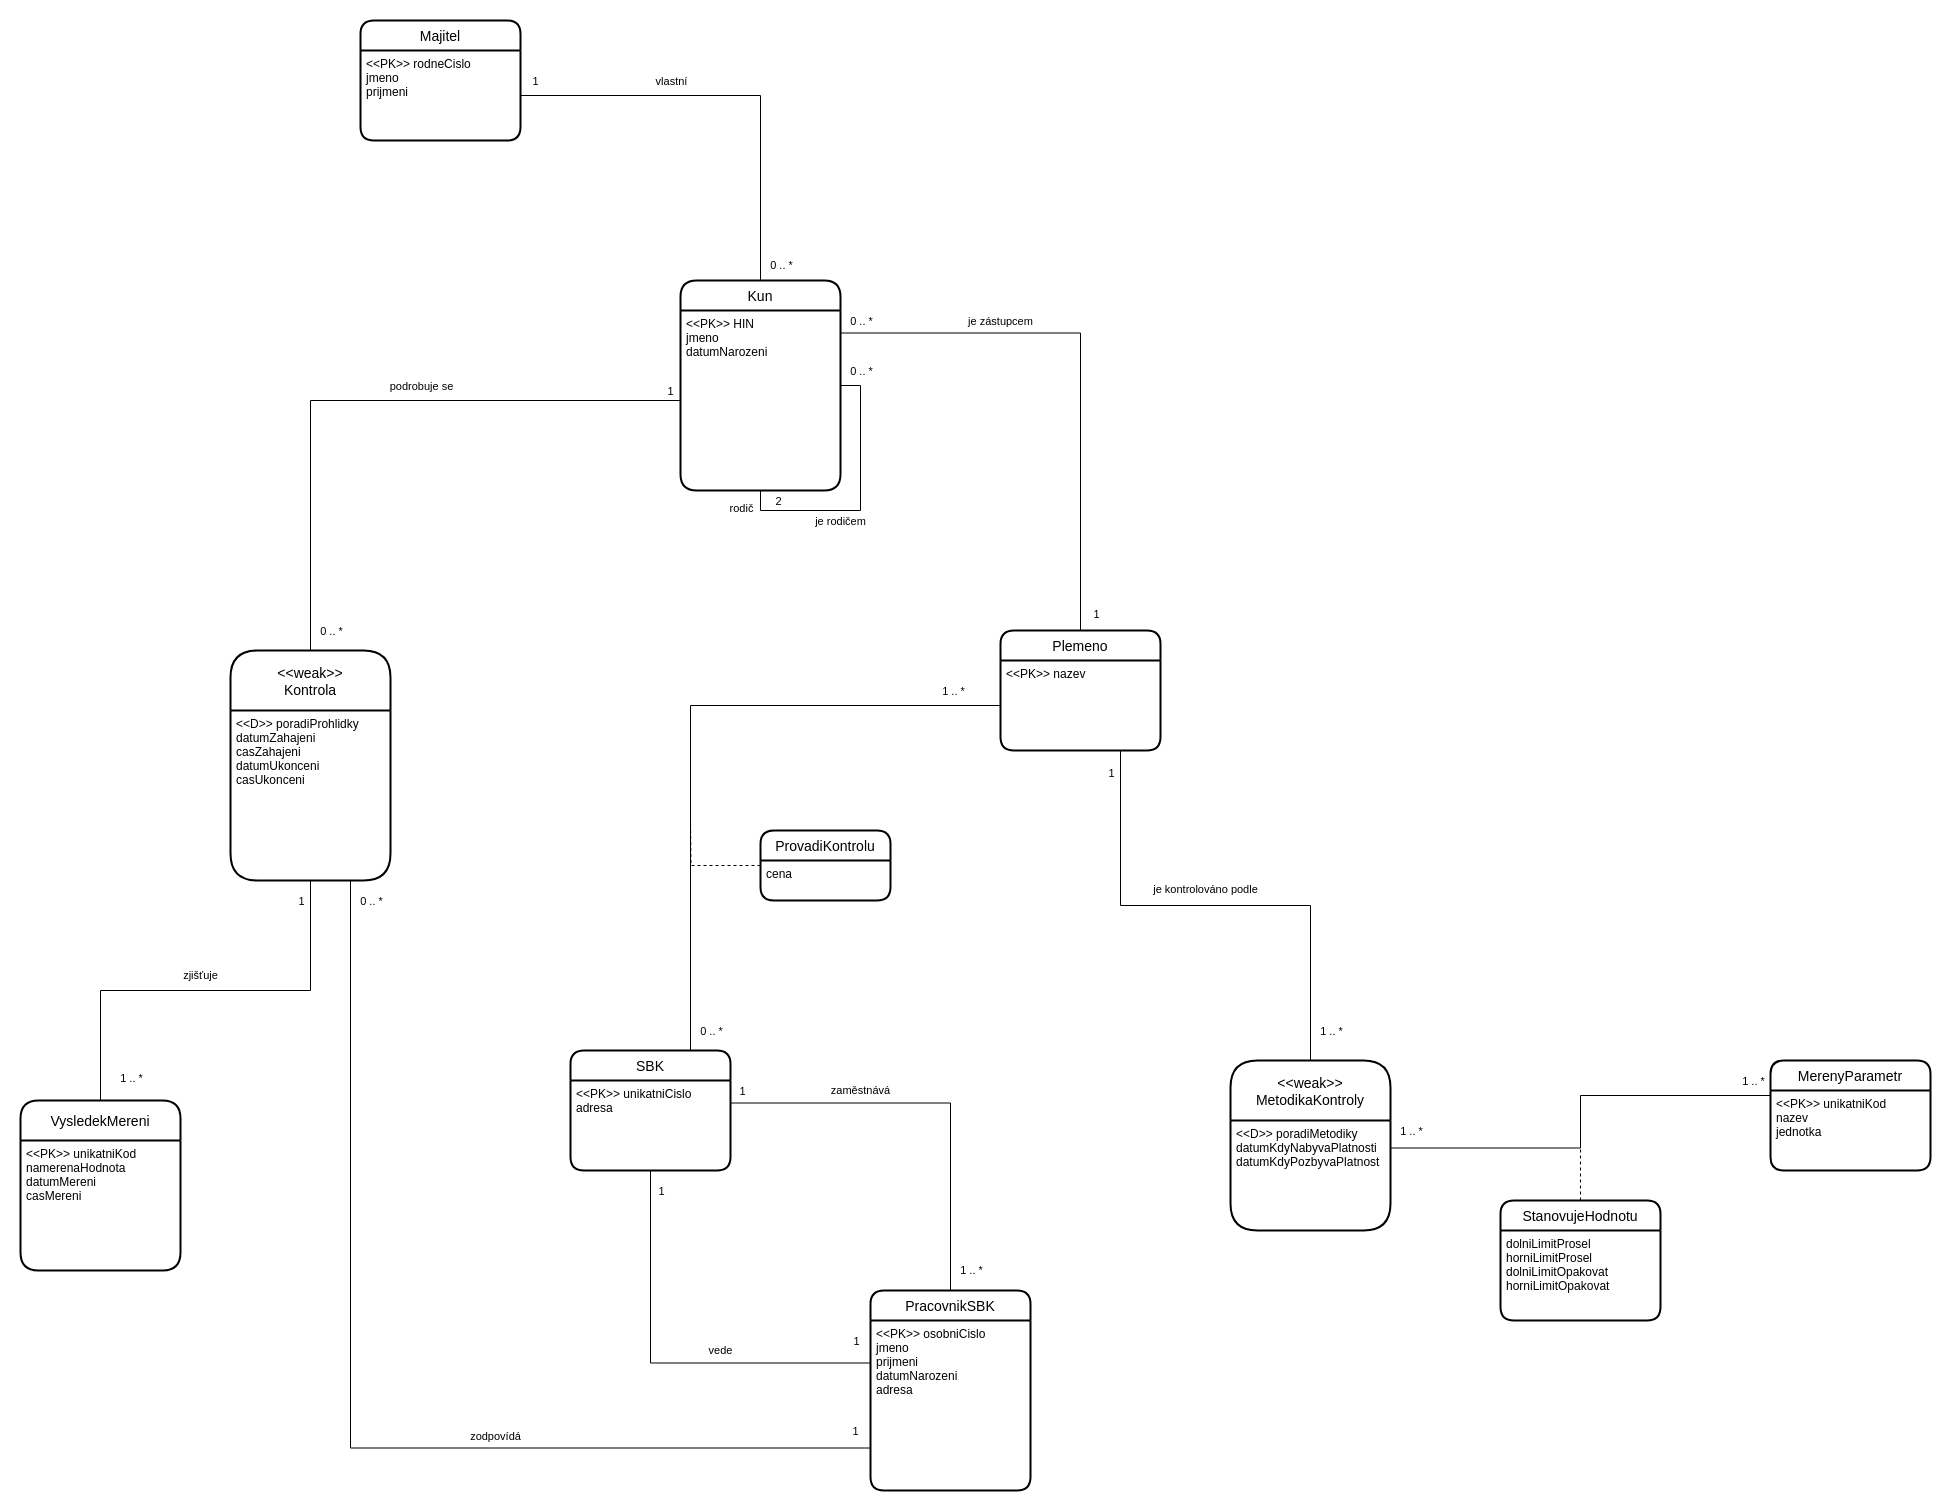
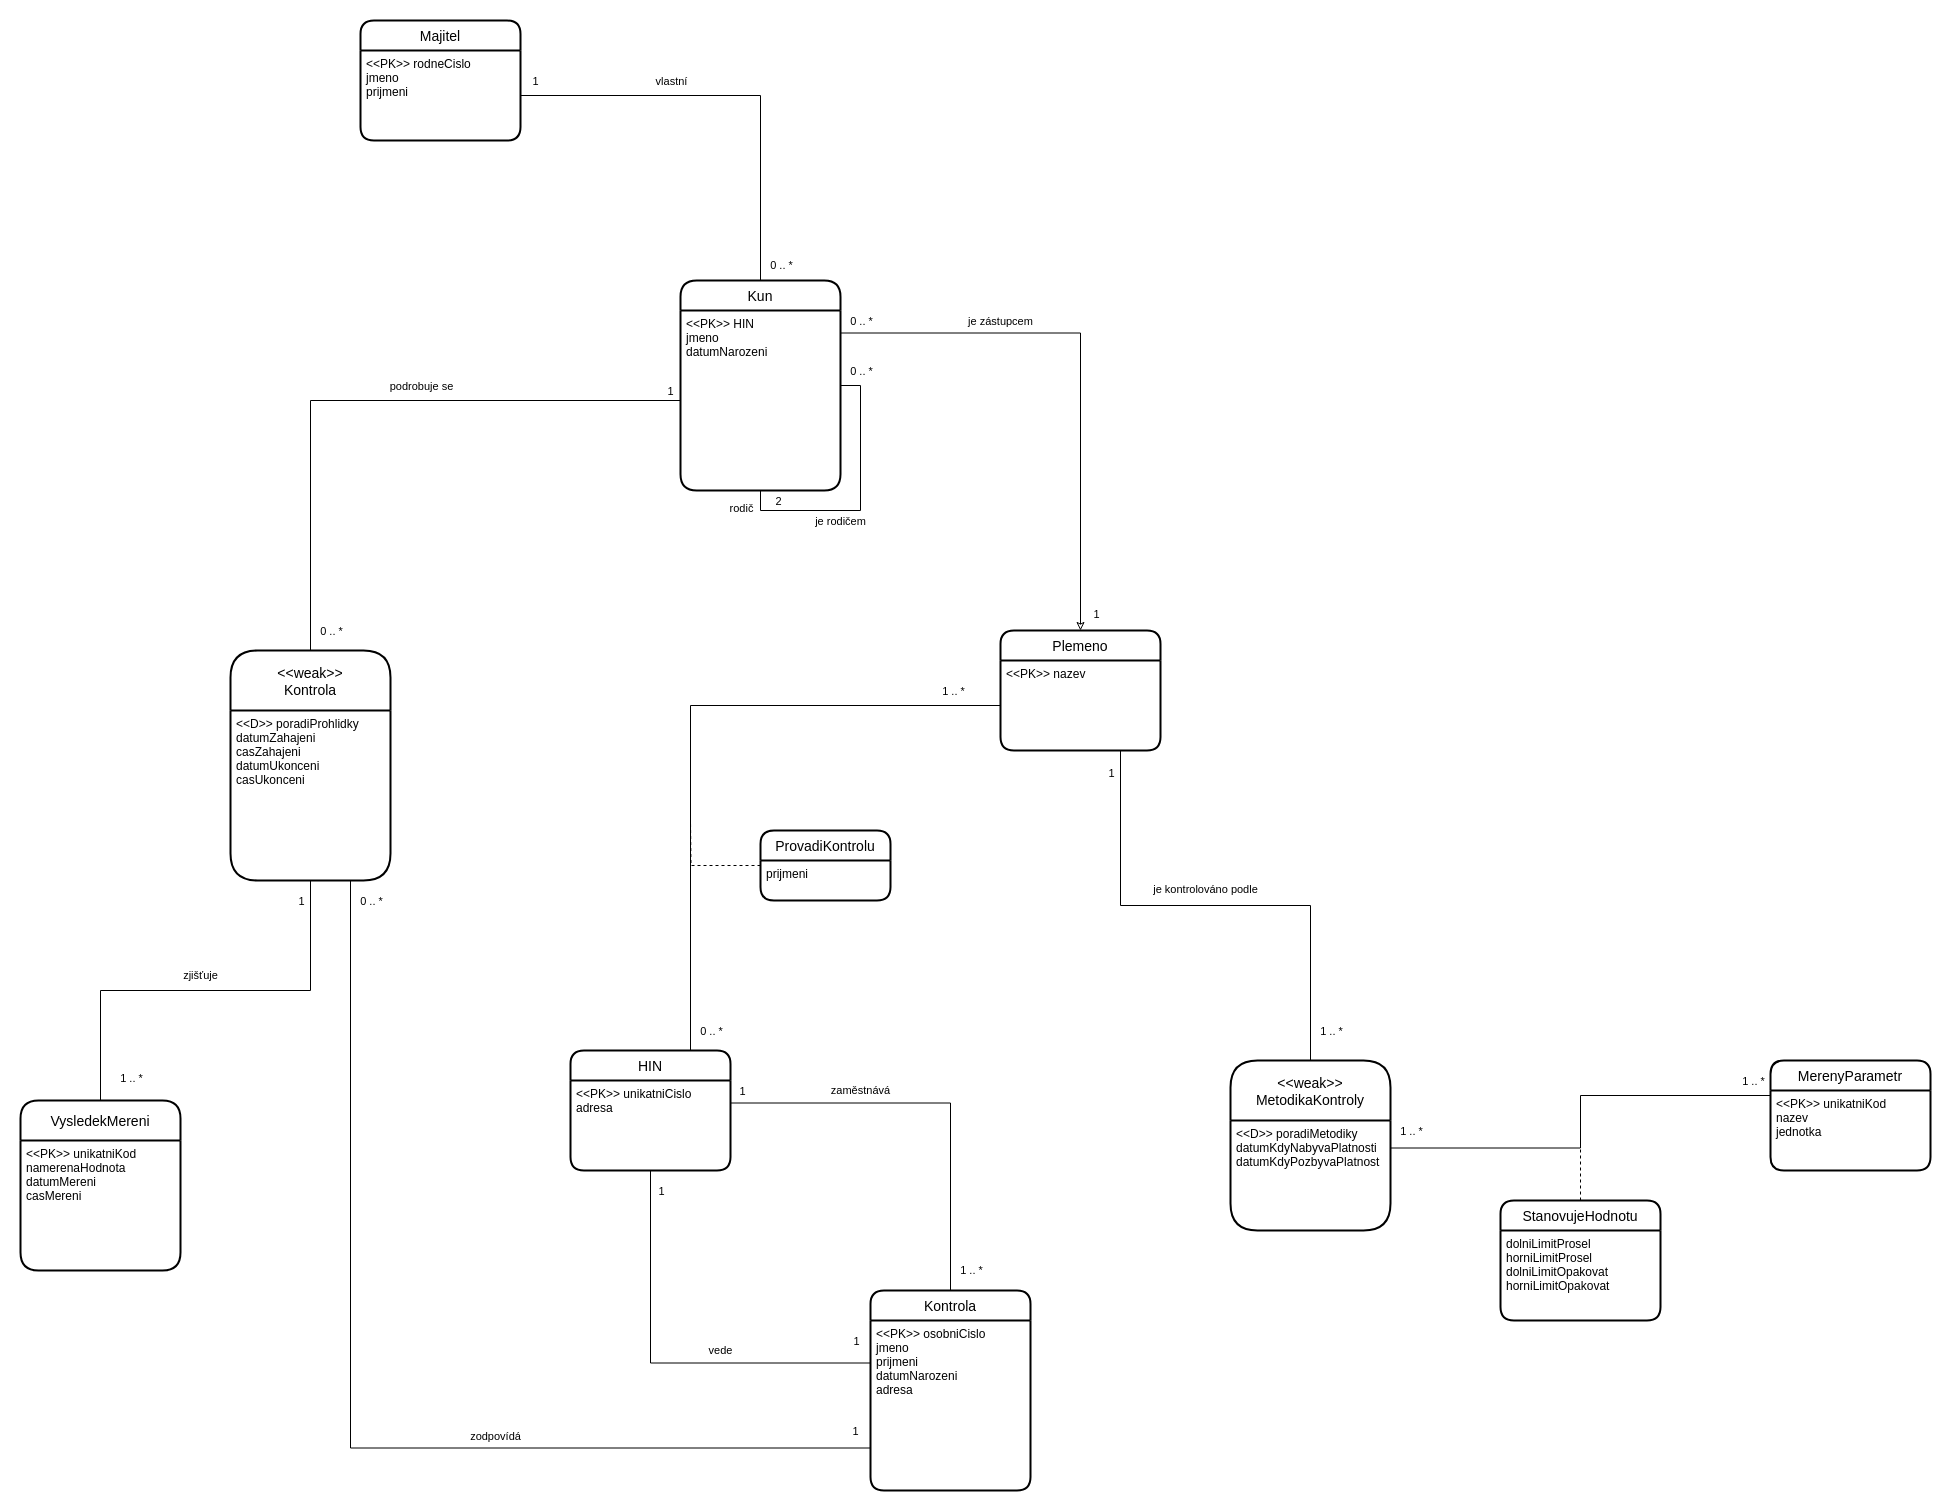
edge "Kun" -- "Plemeno": arrowhead none -> classic
node "cena": label "cena" -> "prijmeni"
node "SBK": label "SBK" -> "HIN"
node "PracovnikSBK": label "PracovnikSBK" -> "Kontrola"
